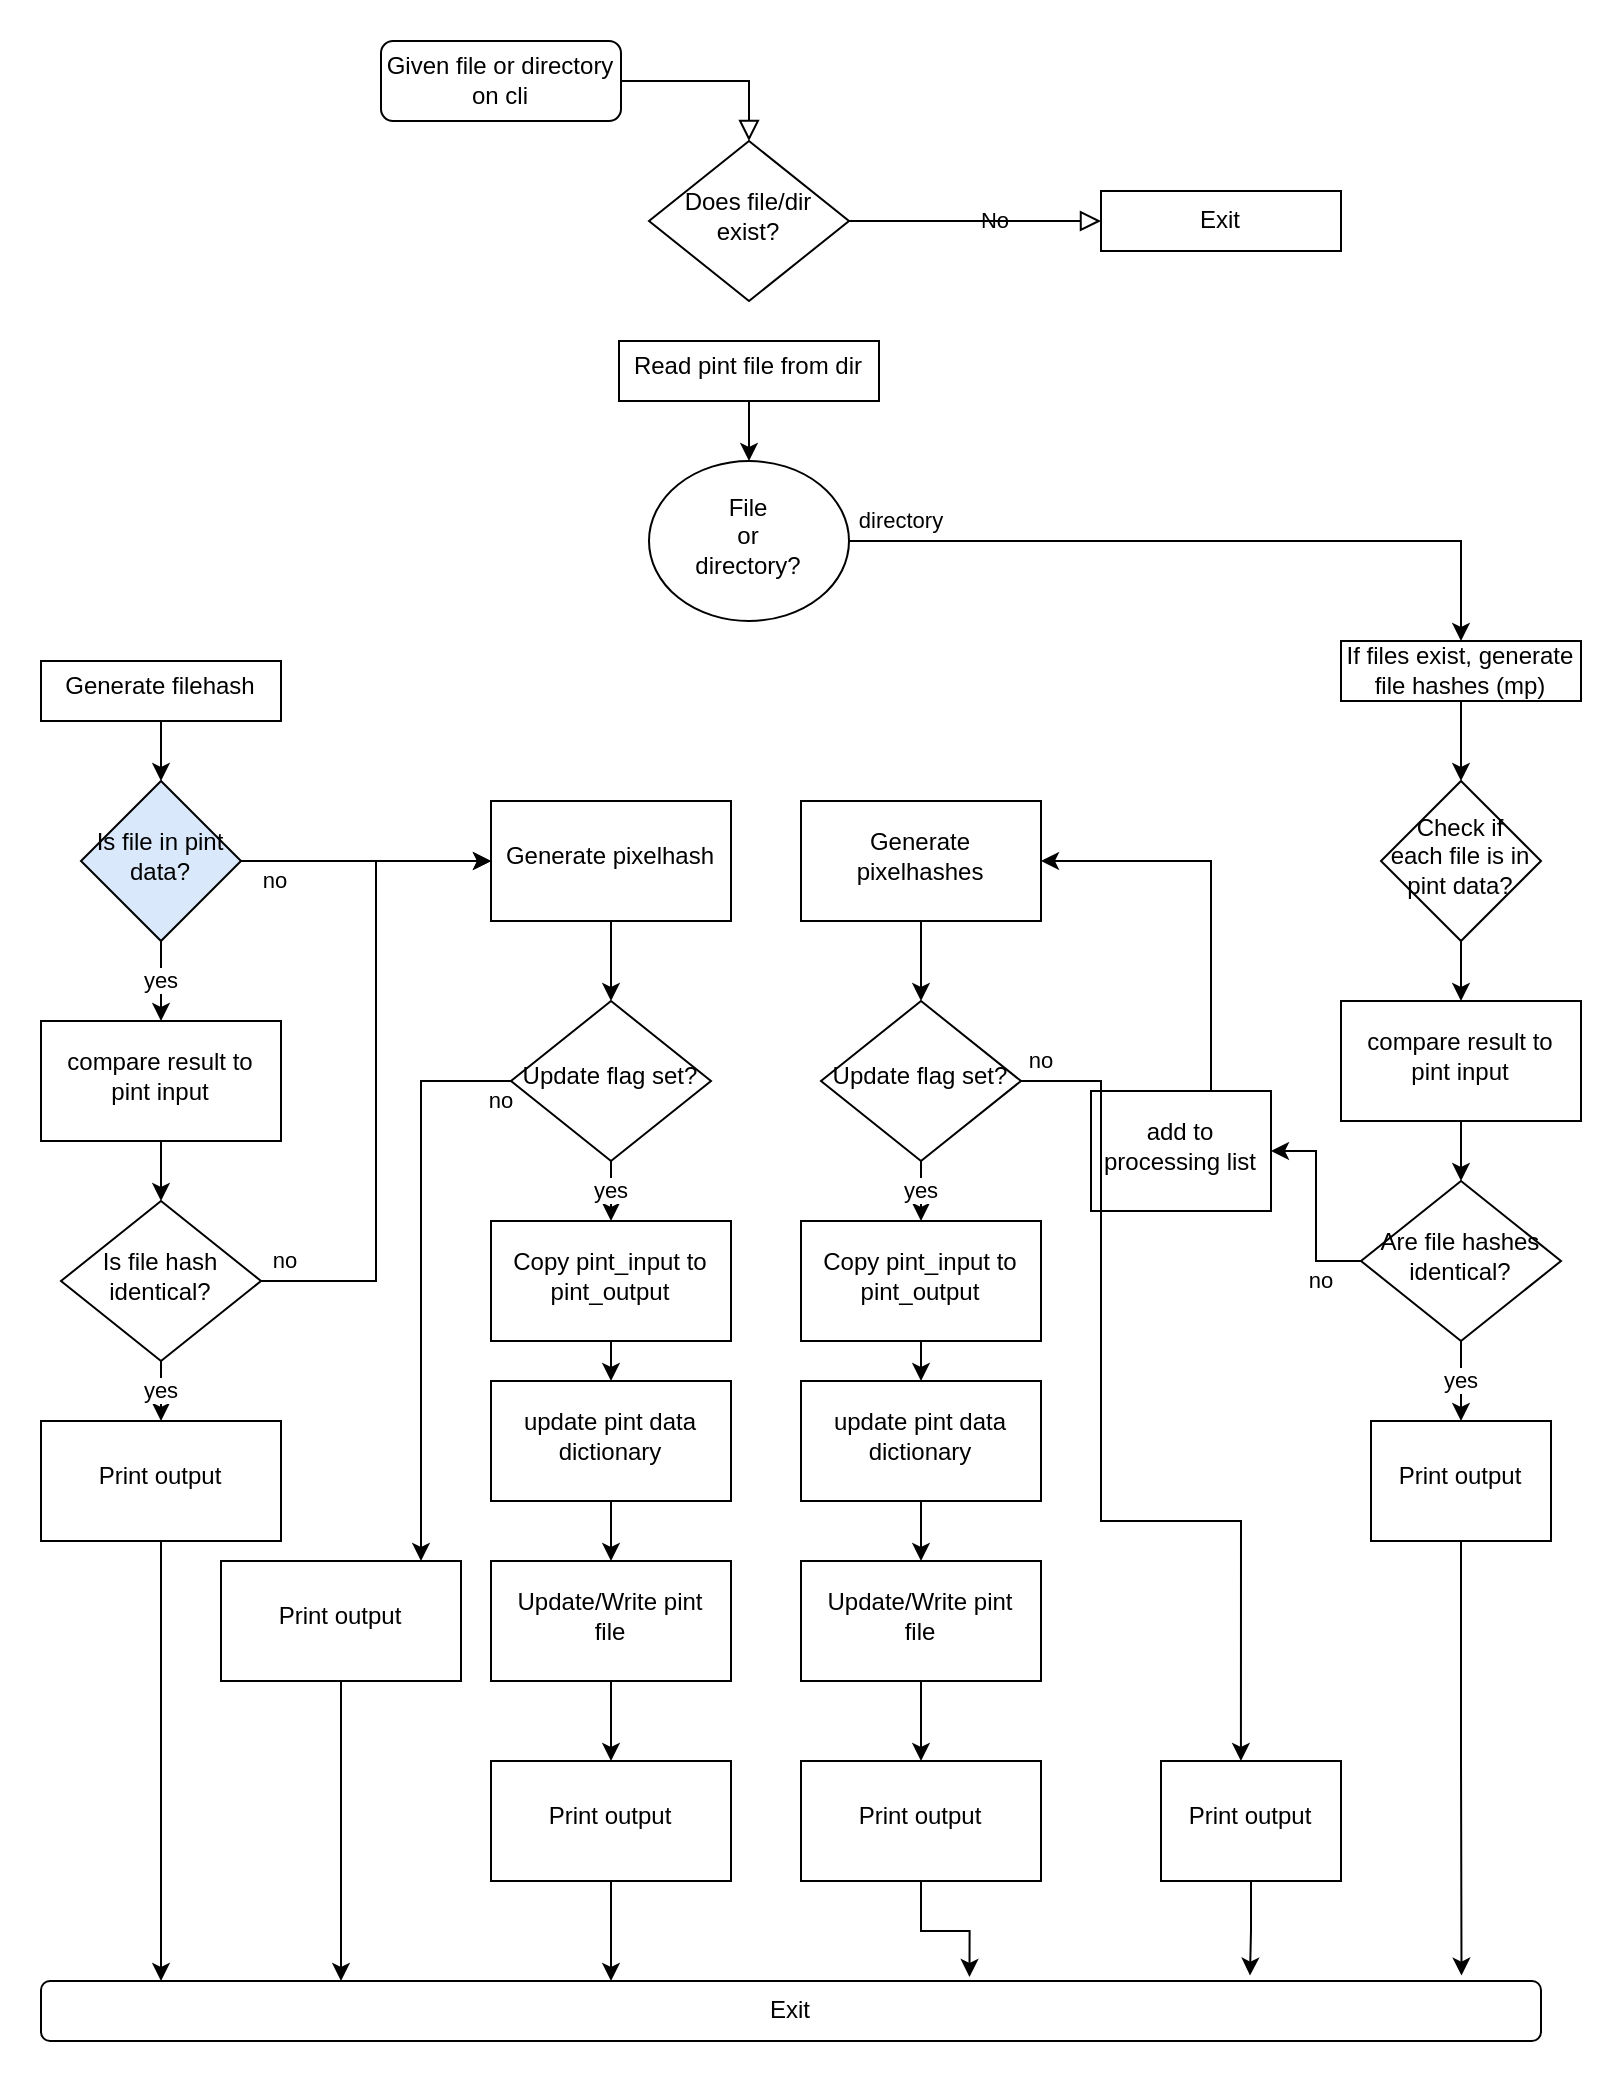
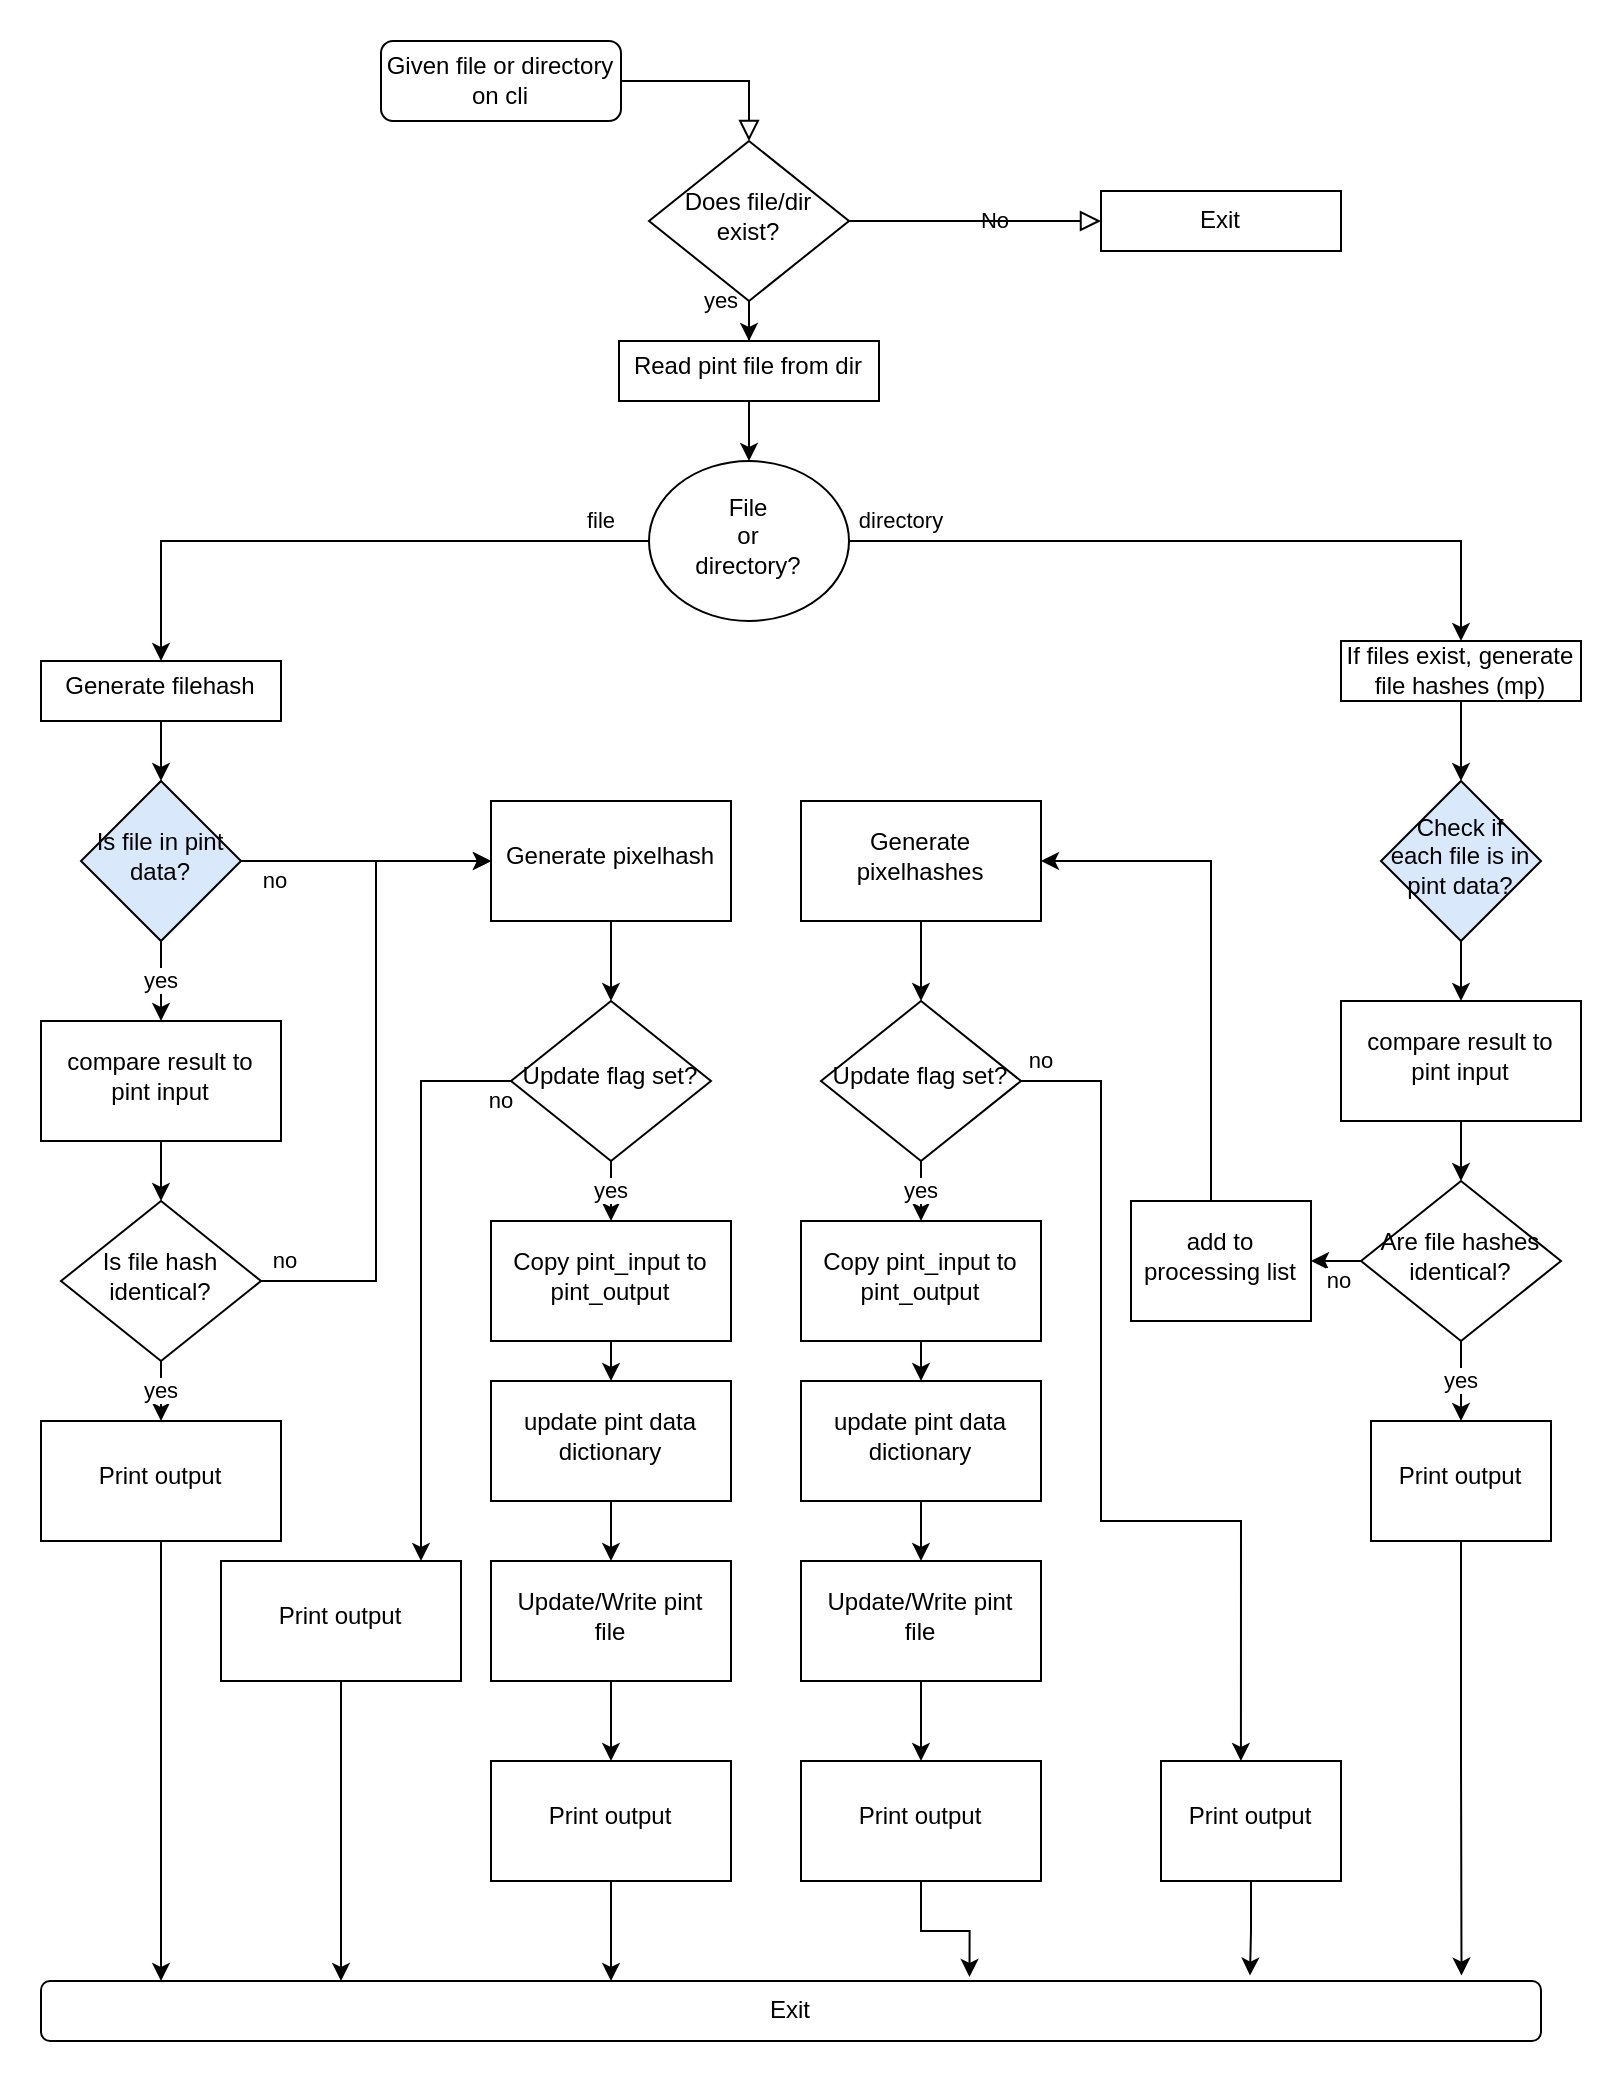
edge "Does file/dir exist?" -> "Read pint file from dir": added, label "yes"
edge "File or directory?" -> "Generate filehash": added, label "file"
node "Check if each file is in pint data?": fillcolor #ffffff -> #dae8fc
node "add to processing list": moved (1181, 1151) -> (1221, 1261)
